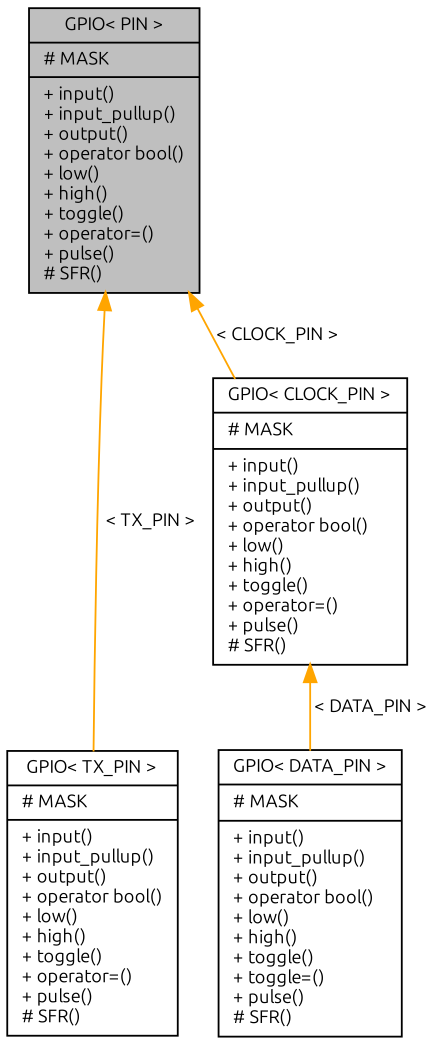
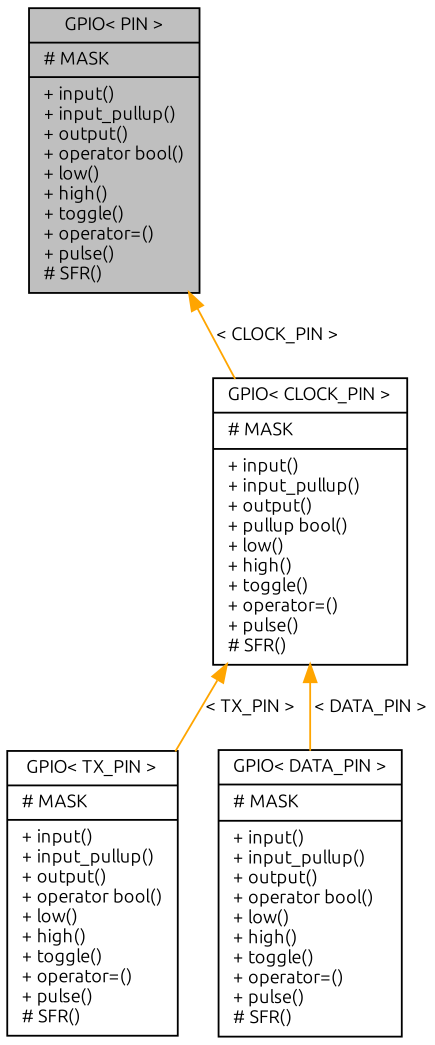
node "GPIO< CLOCK_PIN >": text "+ operator bool()" -> "+ pullup bool()"
edge "GPIO< TX_PIN >" -> "GPIO< PIN >": now "GPIO< TX_PIN >" -> "GPIO< CLOCK_PIN >"
node "GPIO< DATA_PIN >": text "+ toggle=()" -> "+ operator=()"
